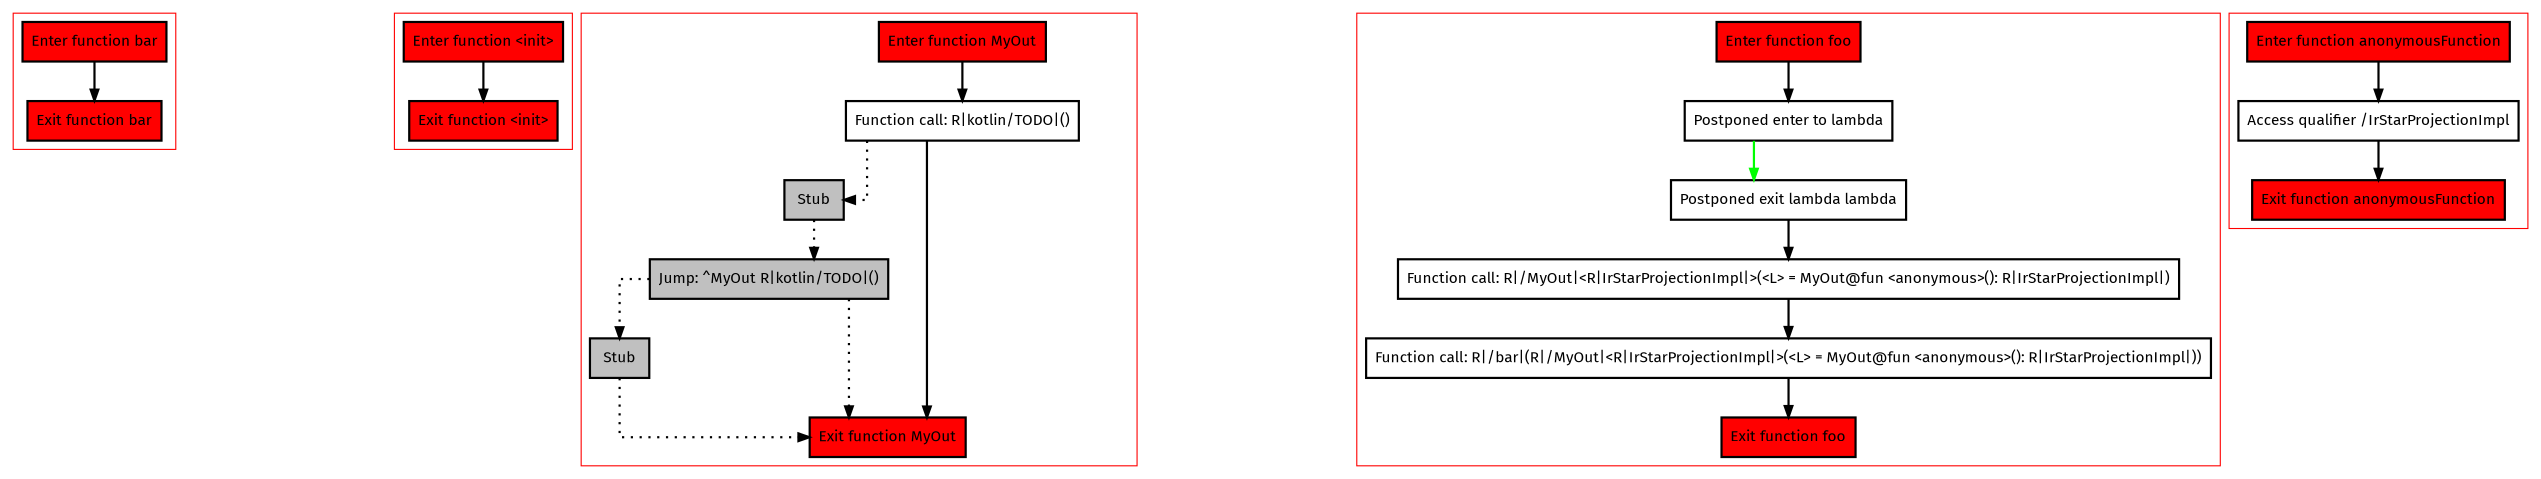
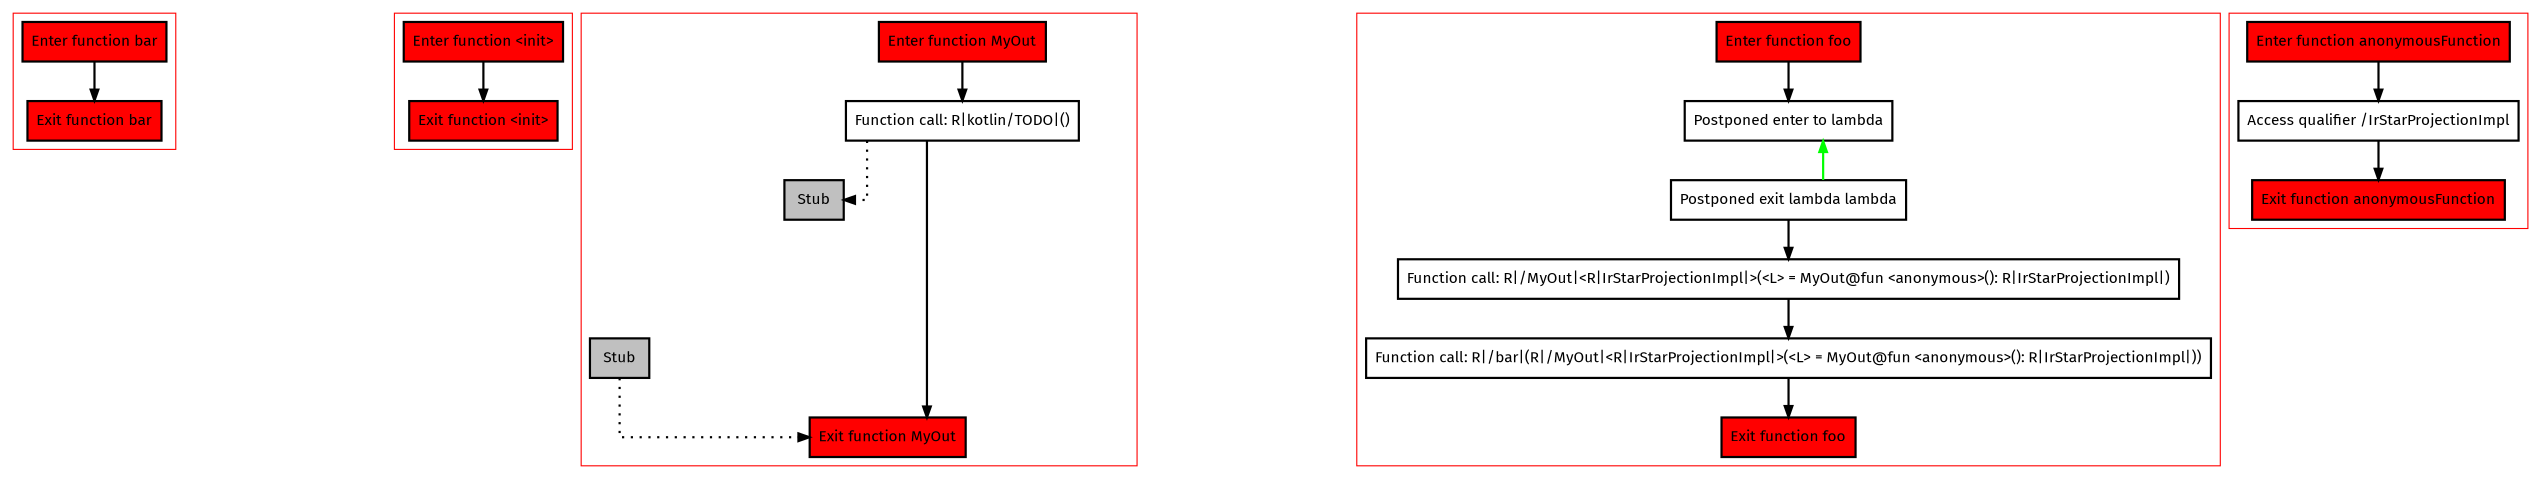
edge "Postponed enter to lambda" -> "Postponed exit lambda lambda": reversed
node "Jump: ^MyOut R|kotlin/TODO|()": removed
